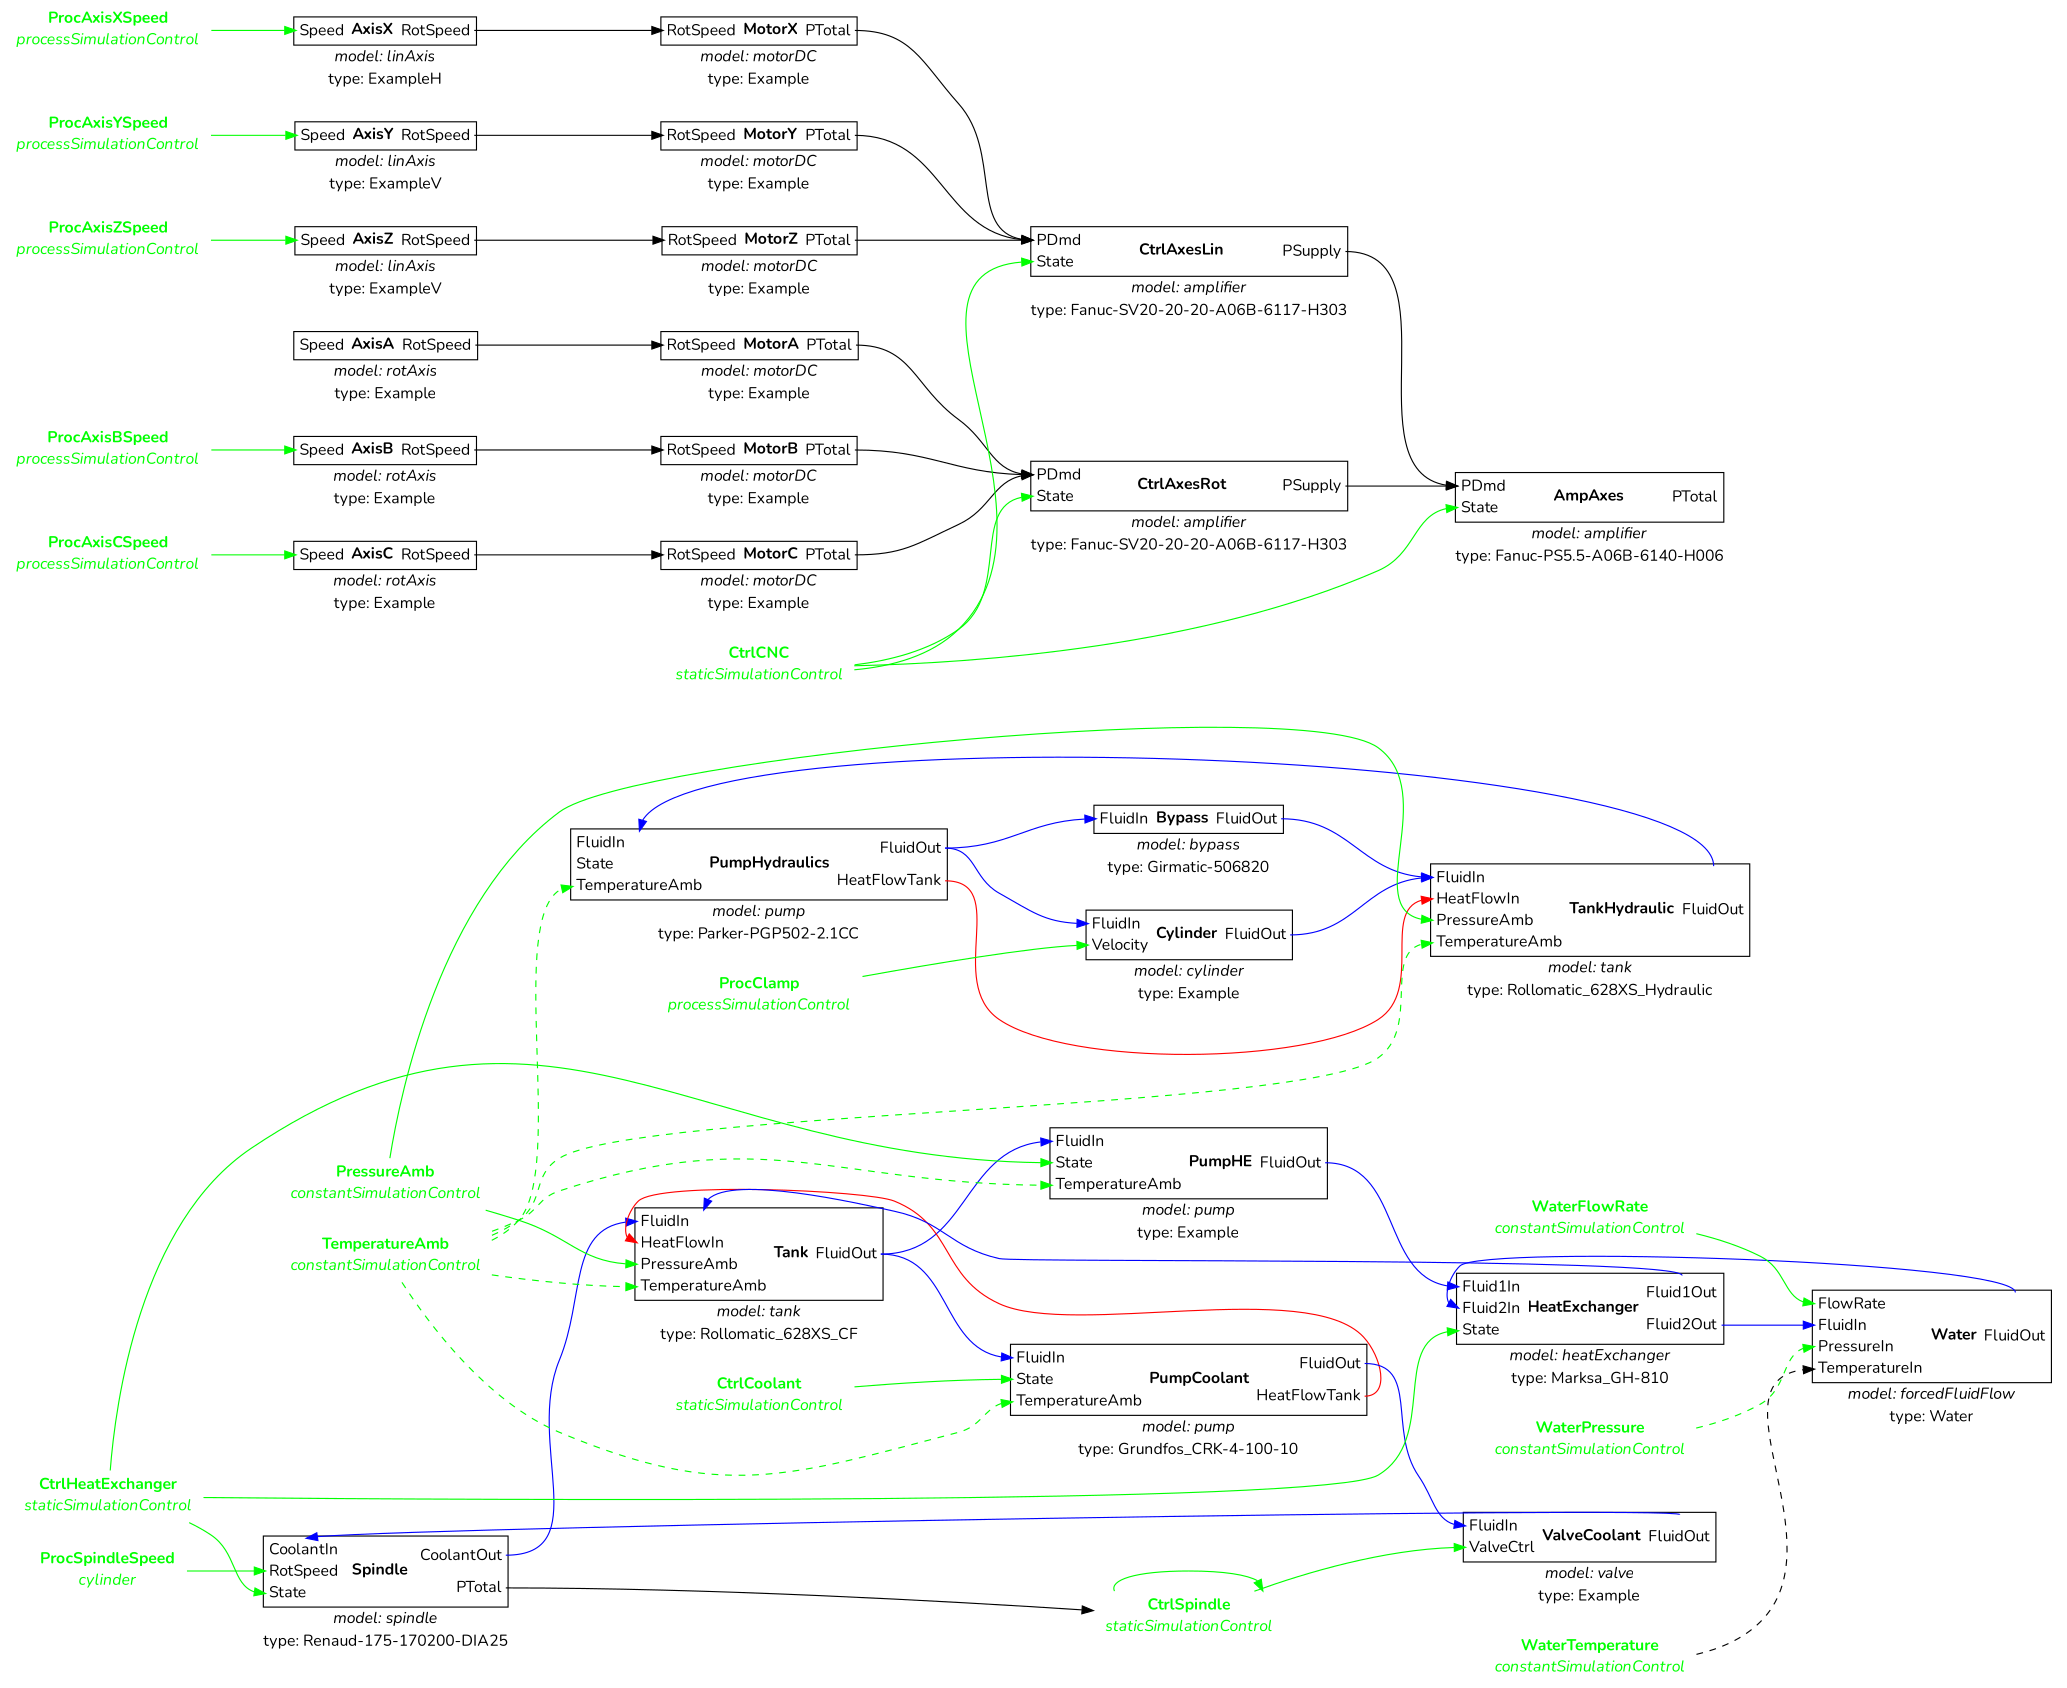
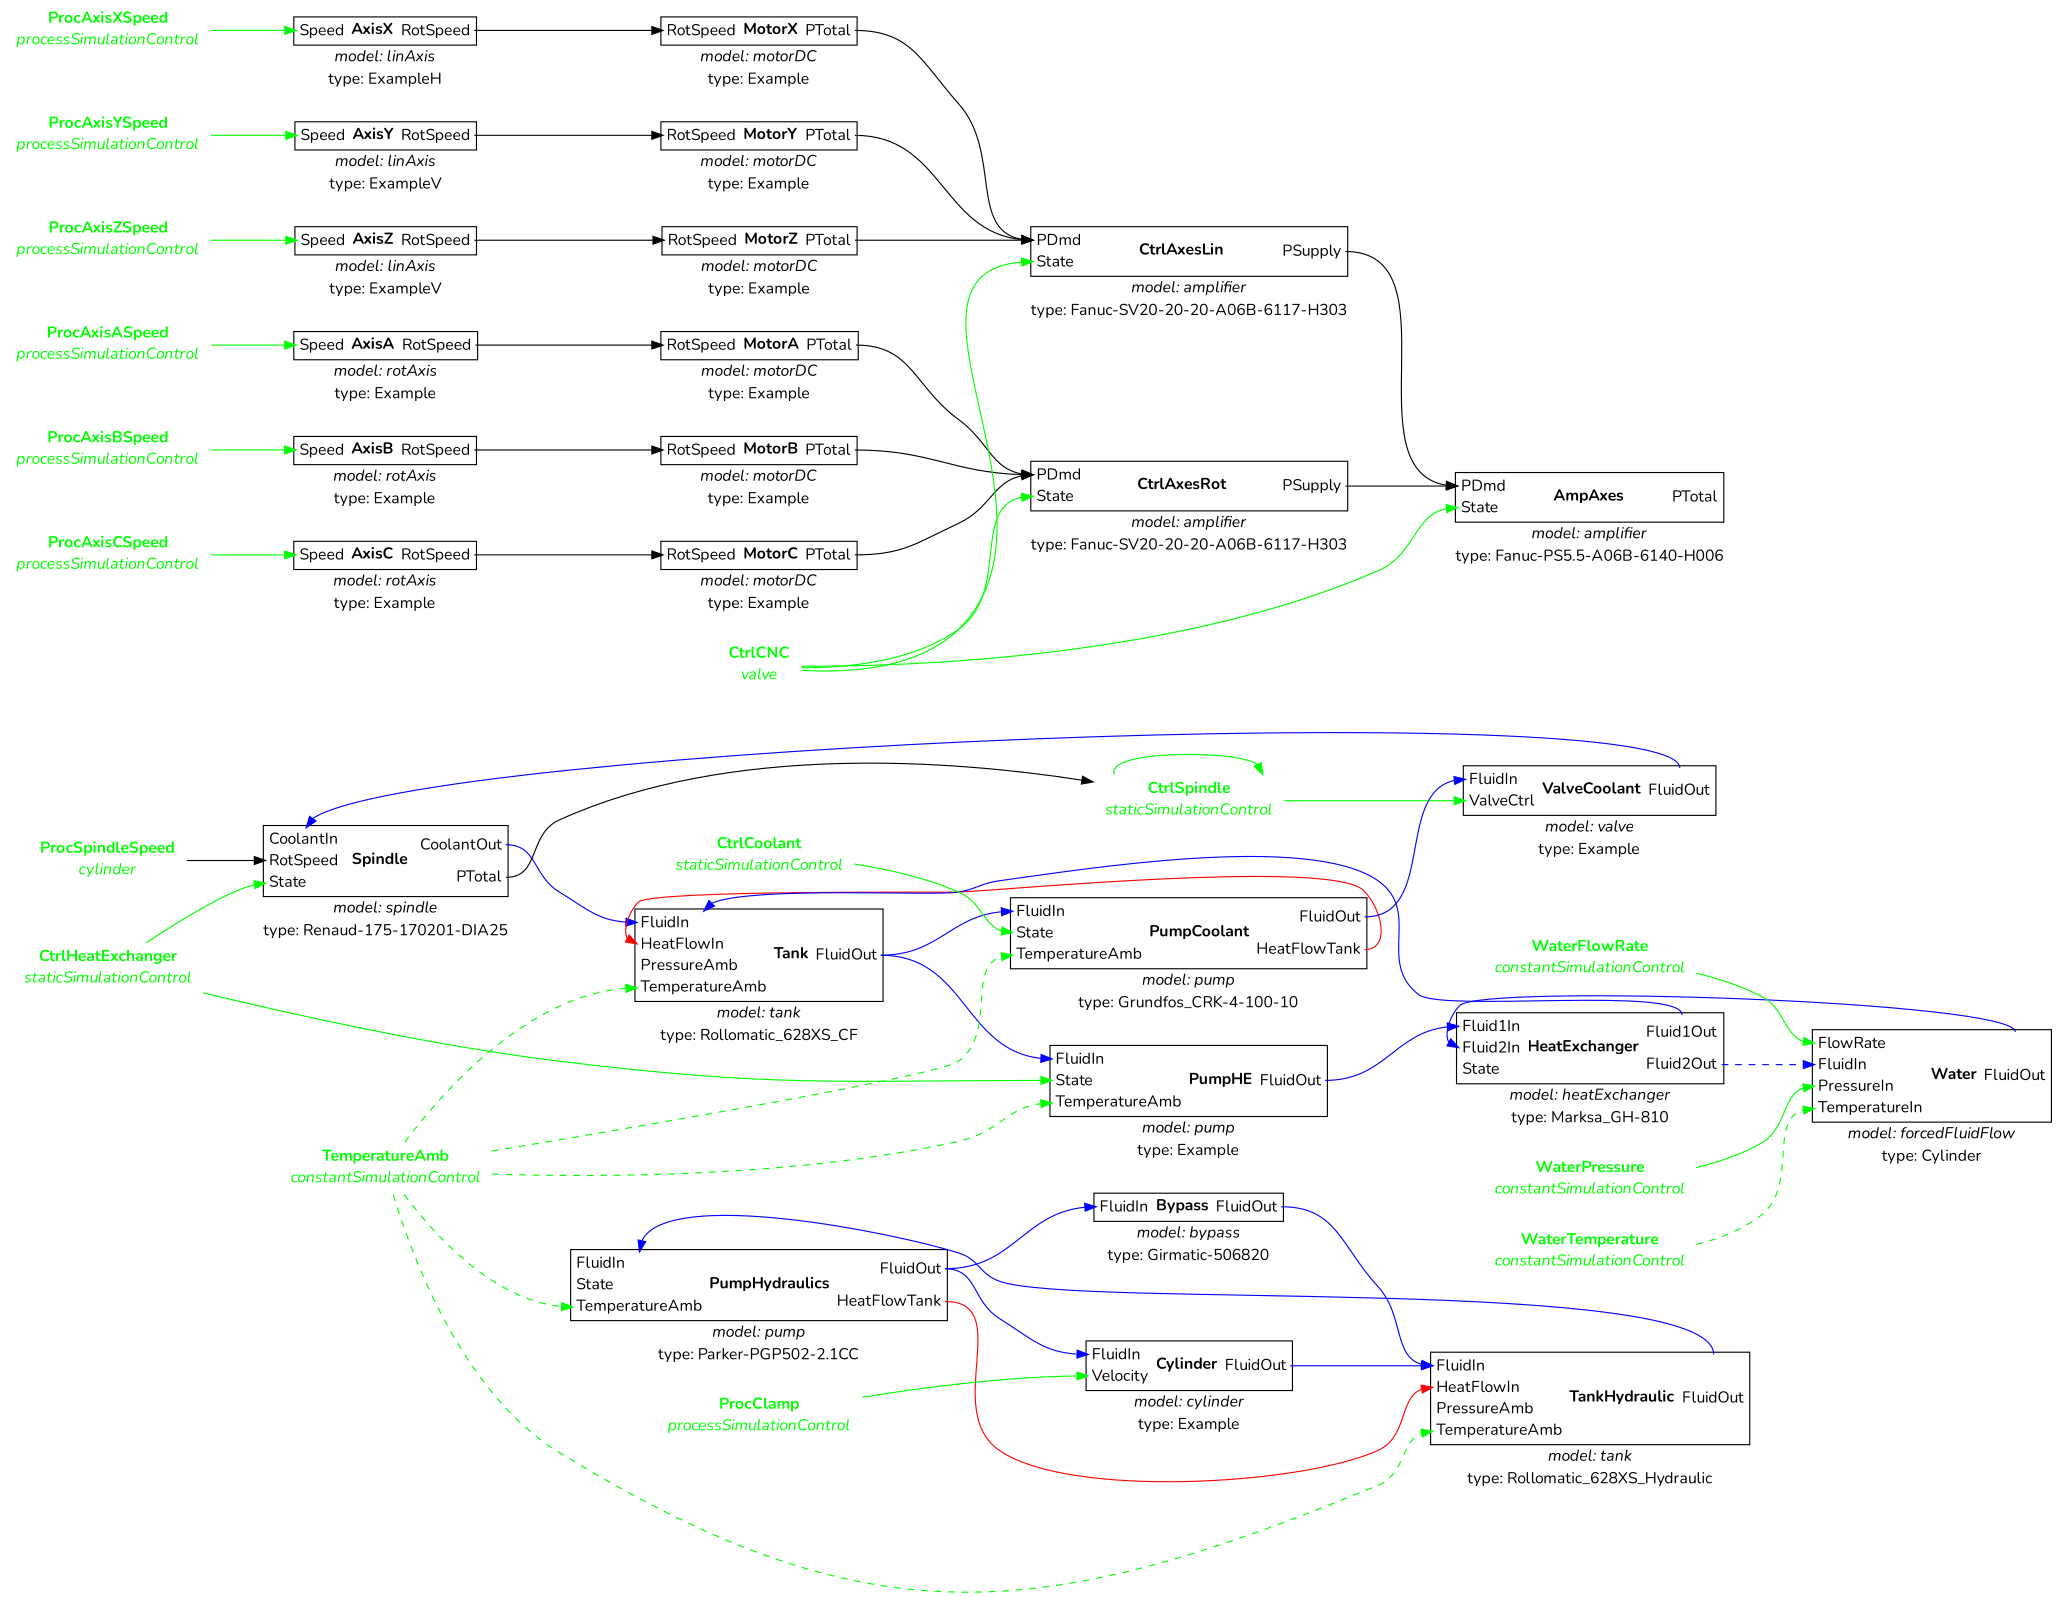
node "ProcAxisASpeed": added
node "CtrlCNC": text "staticSimulationControl" -> "valve"
node "PressureAmb": removed
edge "Fluid1In" -> "FlowRate": style solid -> dashed
edge "WaterPressure" -> "FlowRate": style dashed -> solid
node "FlowRate": text "type: Water" -> "type: Cylinder"
edge "CtrlHeatExchanger" -> "Fluid1In": removed
edge "WaterTemperature" -> "FlowRate": color black -> green
edge "ProcSpindleSpeed" -> "CoolantIn": color green -> black
node "CoolantIn": text "type: Renaud-175-170200-DIA25" -> "type: Renaud-175-170201-DIA25"
